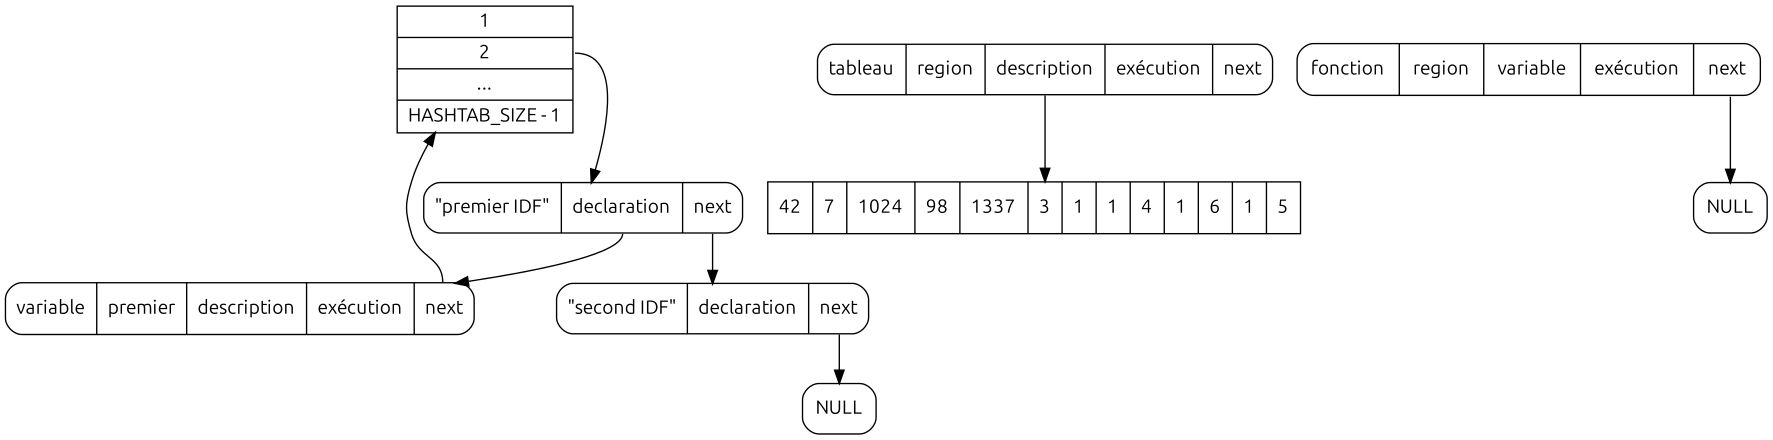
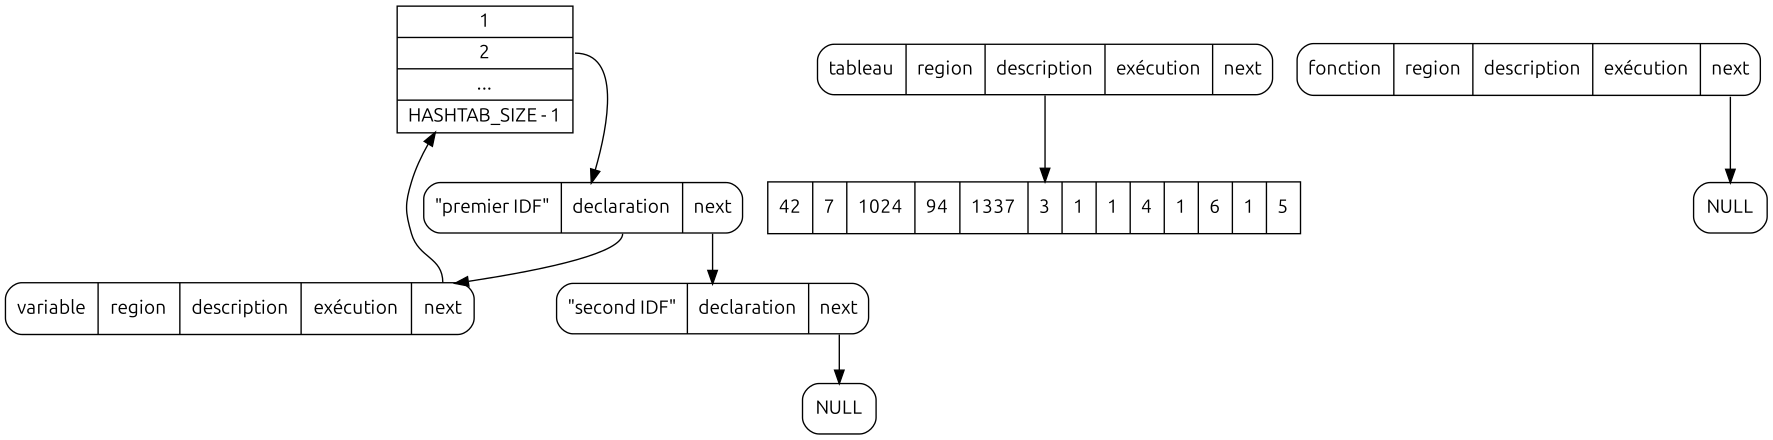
node "fonction": text "variable" -> "description"
node "42": text "98" -> "94"
node "variable": text "premier" -> "region"
